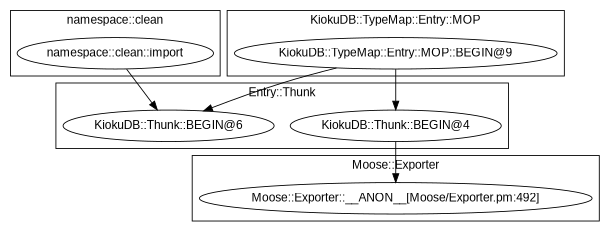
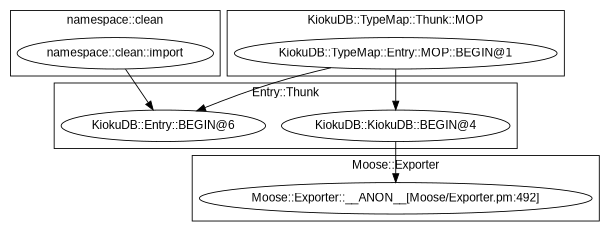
cluster "KiokuDB::TypeMap::Entry::MOP": label "KiokuDB::TypeMap::Entry::MOP" -> "KiokuDB::TypeMap::Thunk::MOP"
node "KiokuDB::TypeMap::Entry::MOP::BEGIN@9": label "KiokuDB::TypeMap::Entry::MOP::BEGIN@9" -> "KiokuDB::TypeMap::Entry::MOP::BEGIN@1"
node "KiokuDB::Thunk::BEGIN@6": label "KiokuDB::Thunk::BEGIN@6" -> "KiokuDB::Entry::BEGIN@6"
node "KiokuDB::Thunk::BEGIN@4": label "KiokuDB::Thunk::BEGIN@4" -> "KiokuDB::KiokuDB::BEGIN@4"
